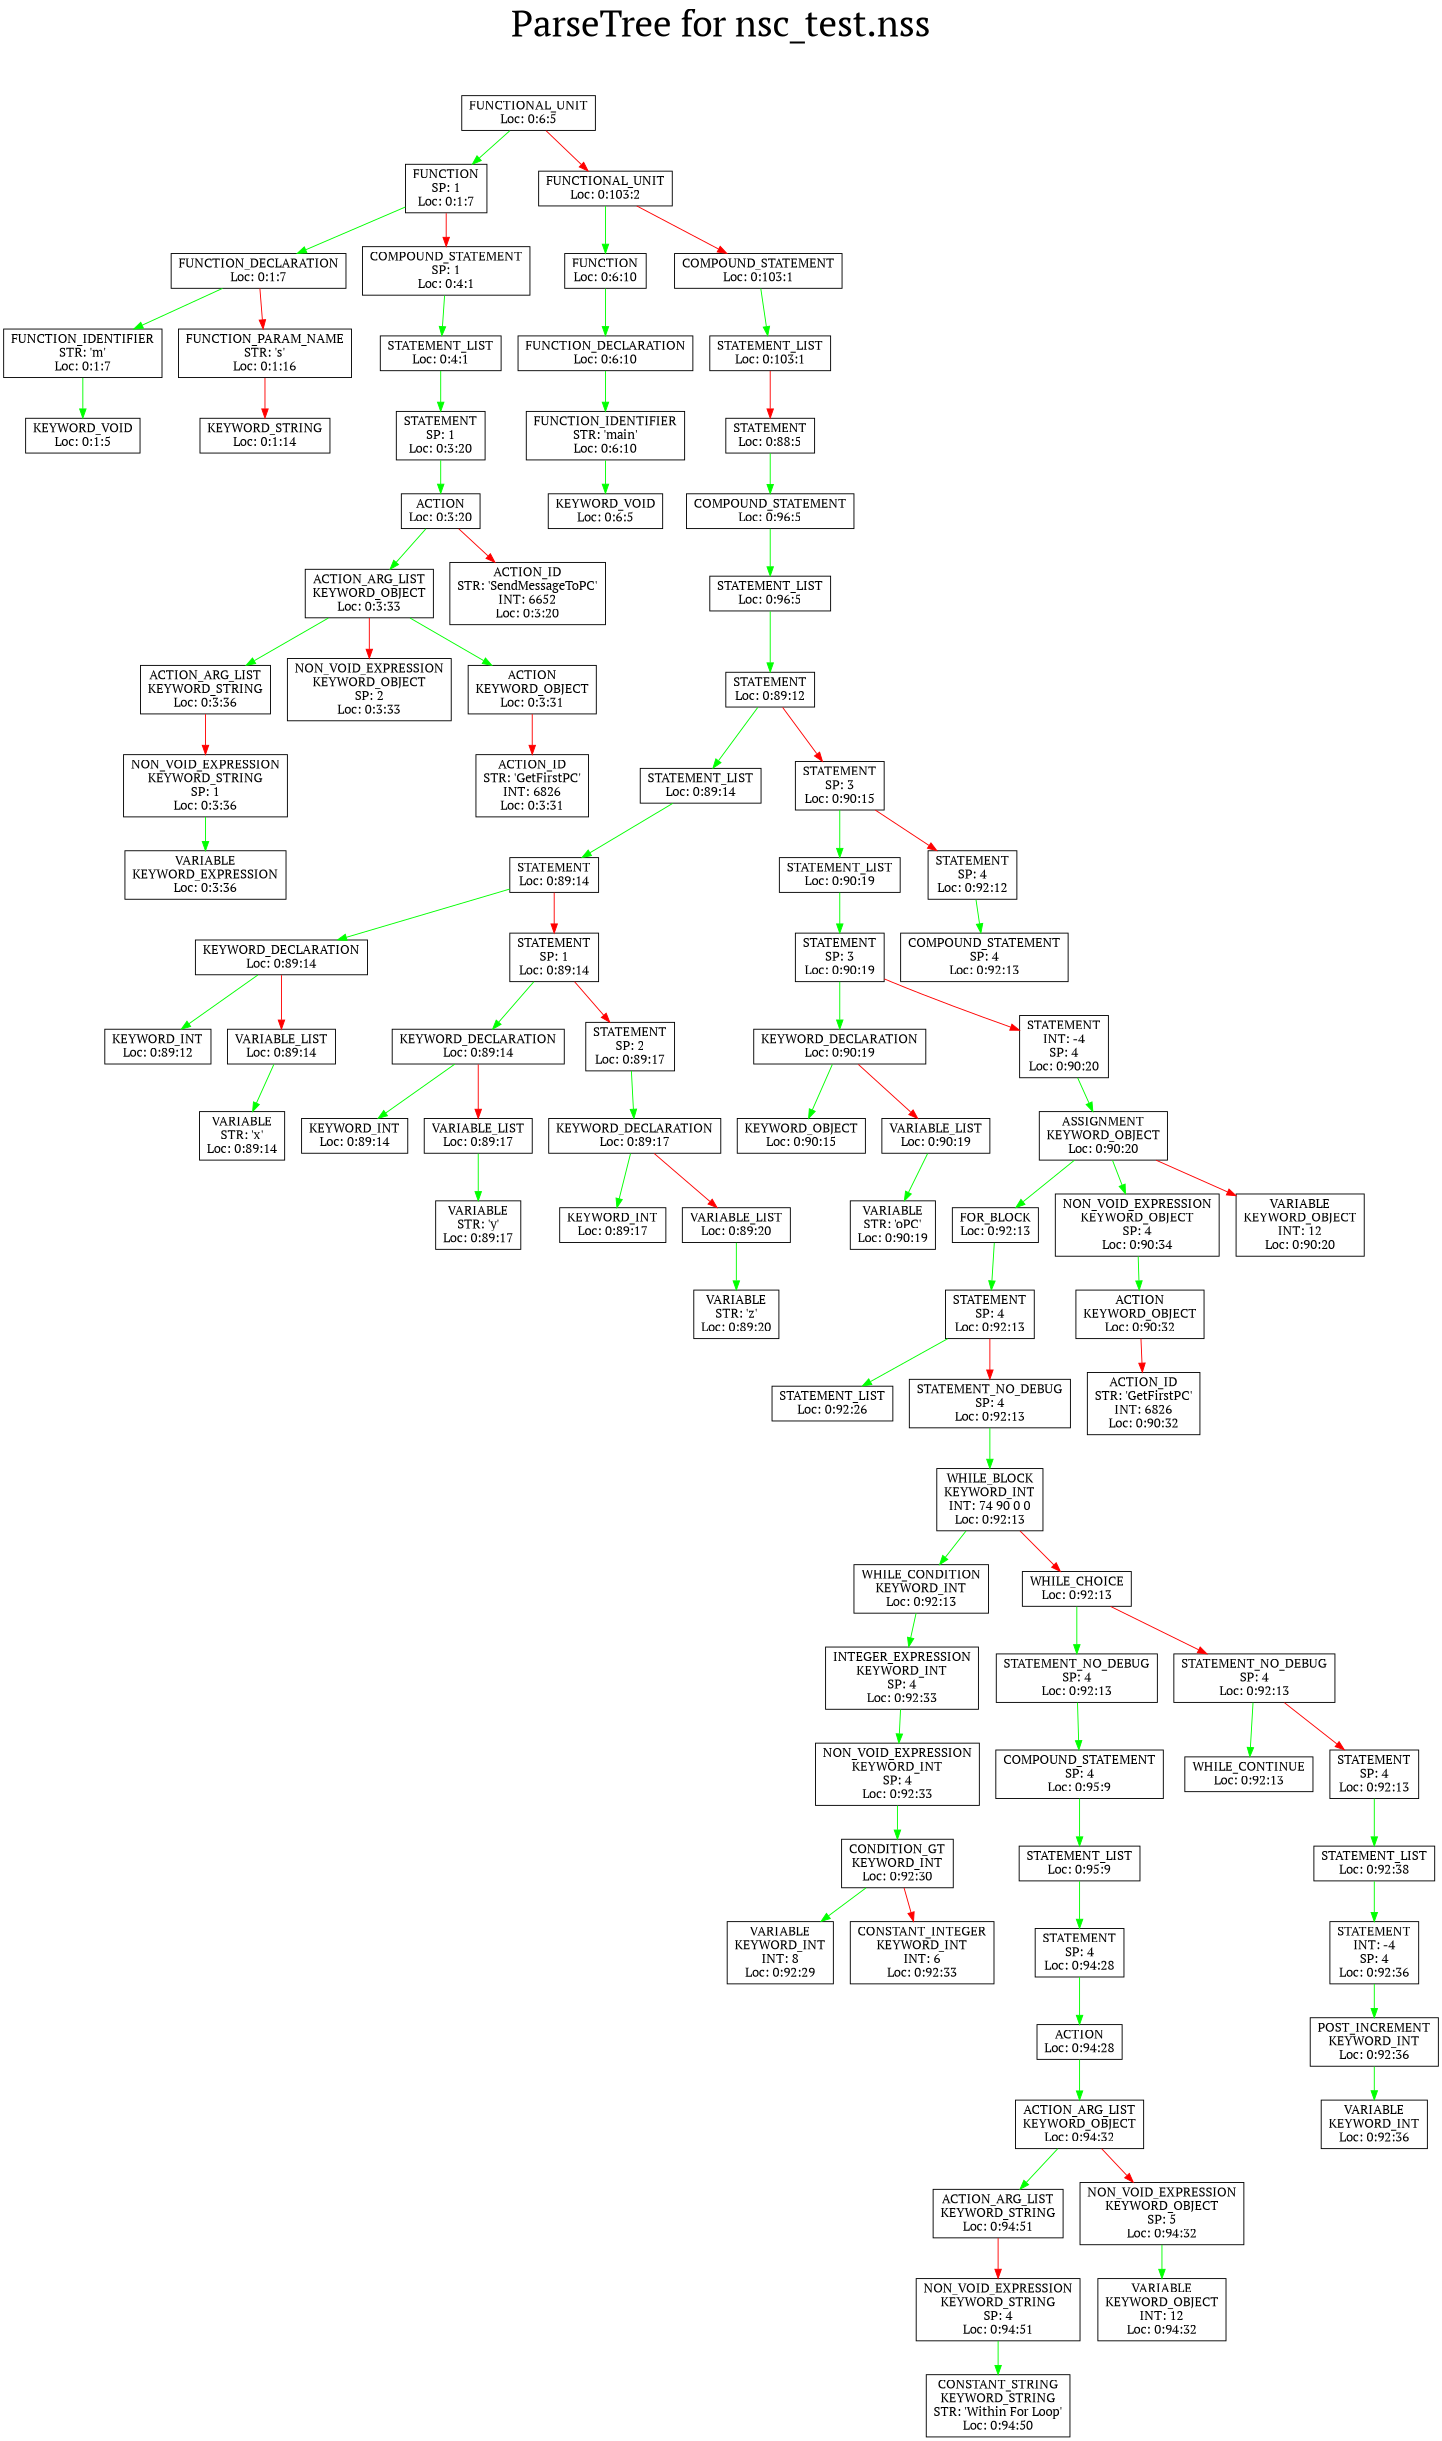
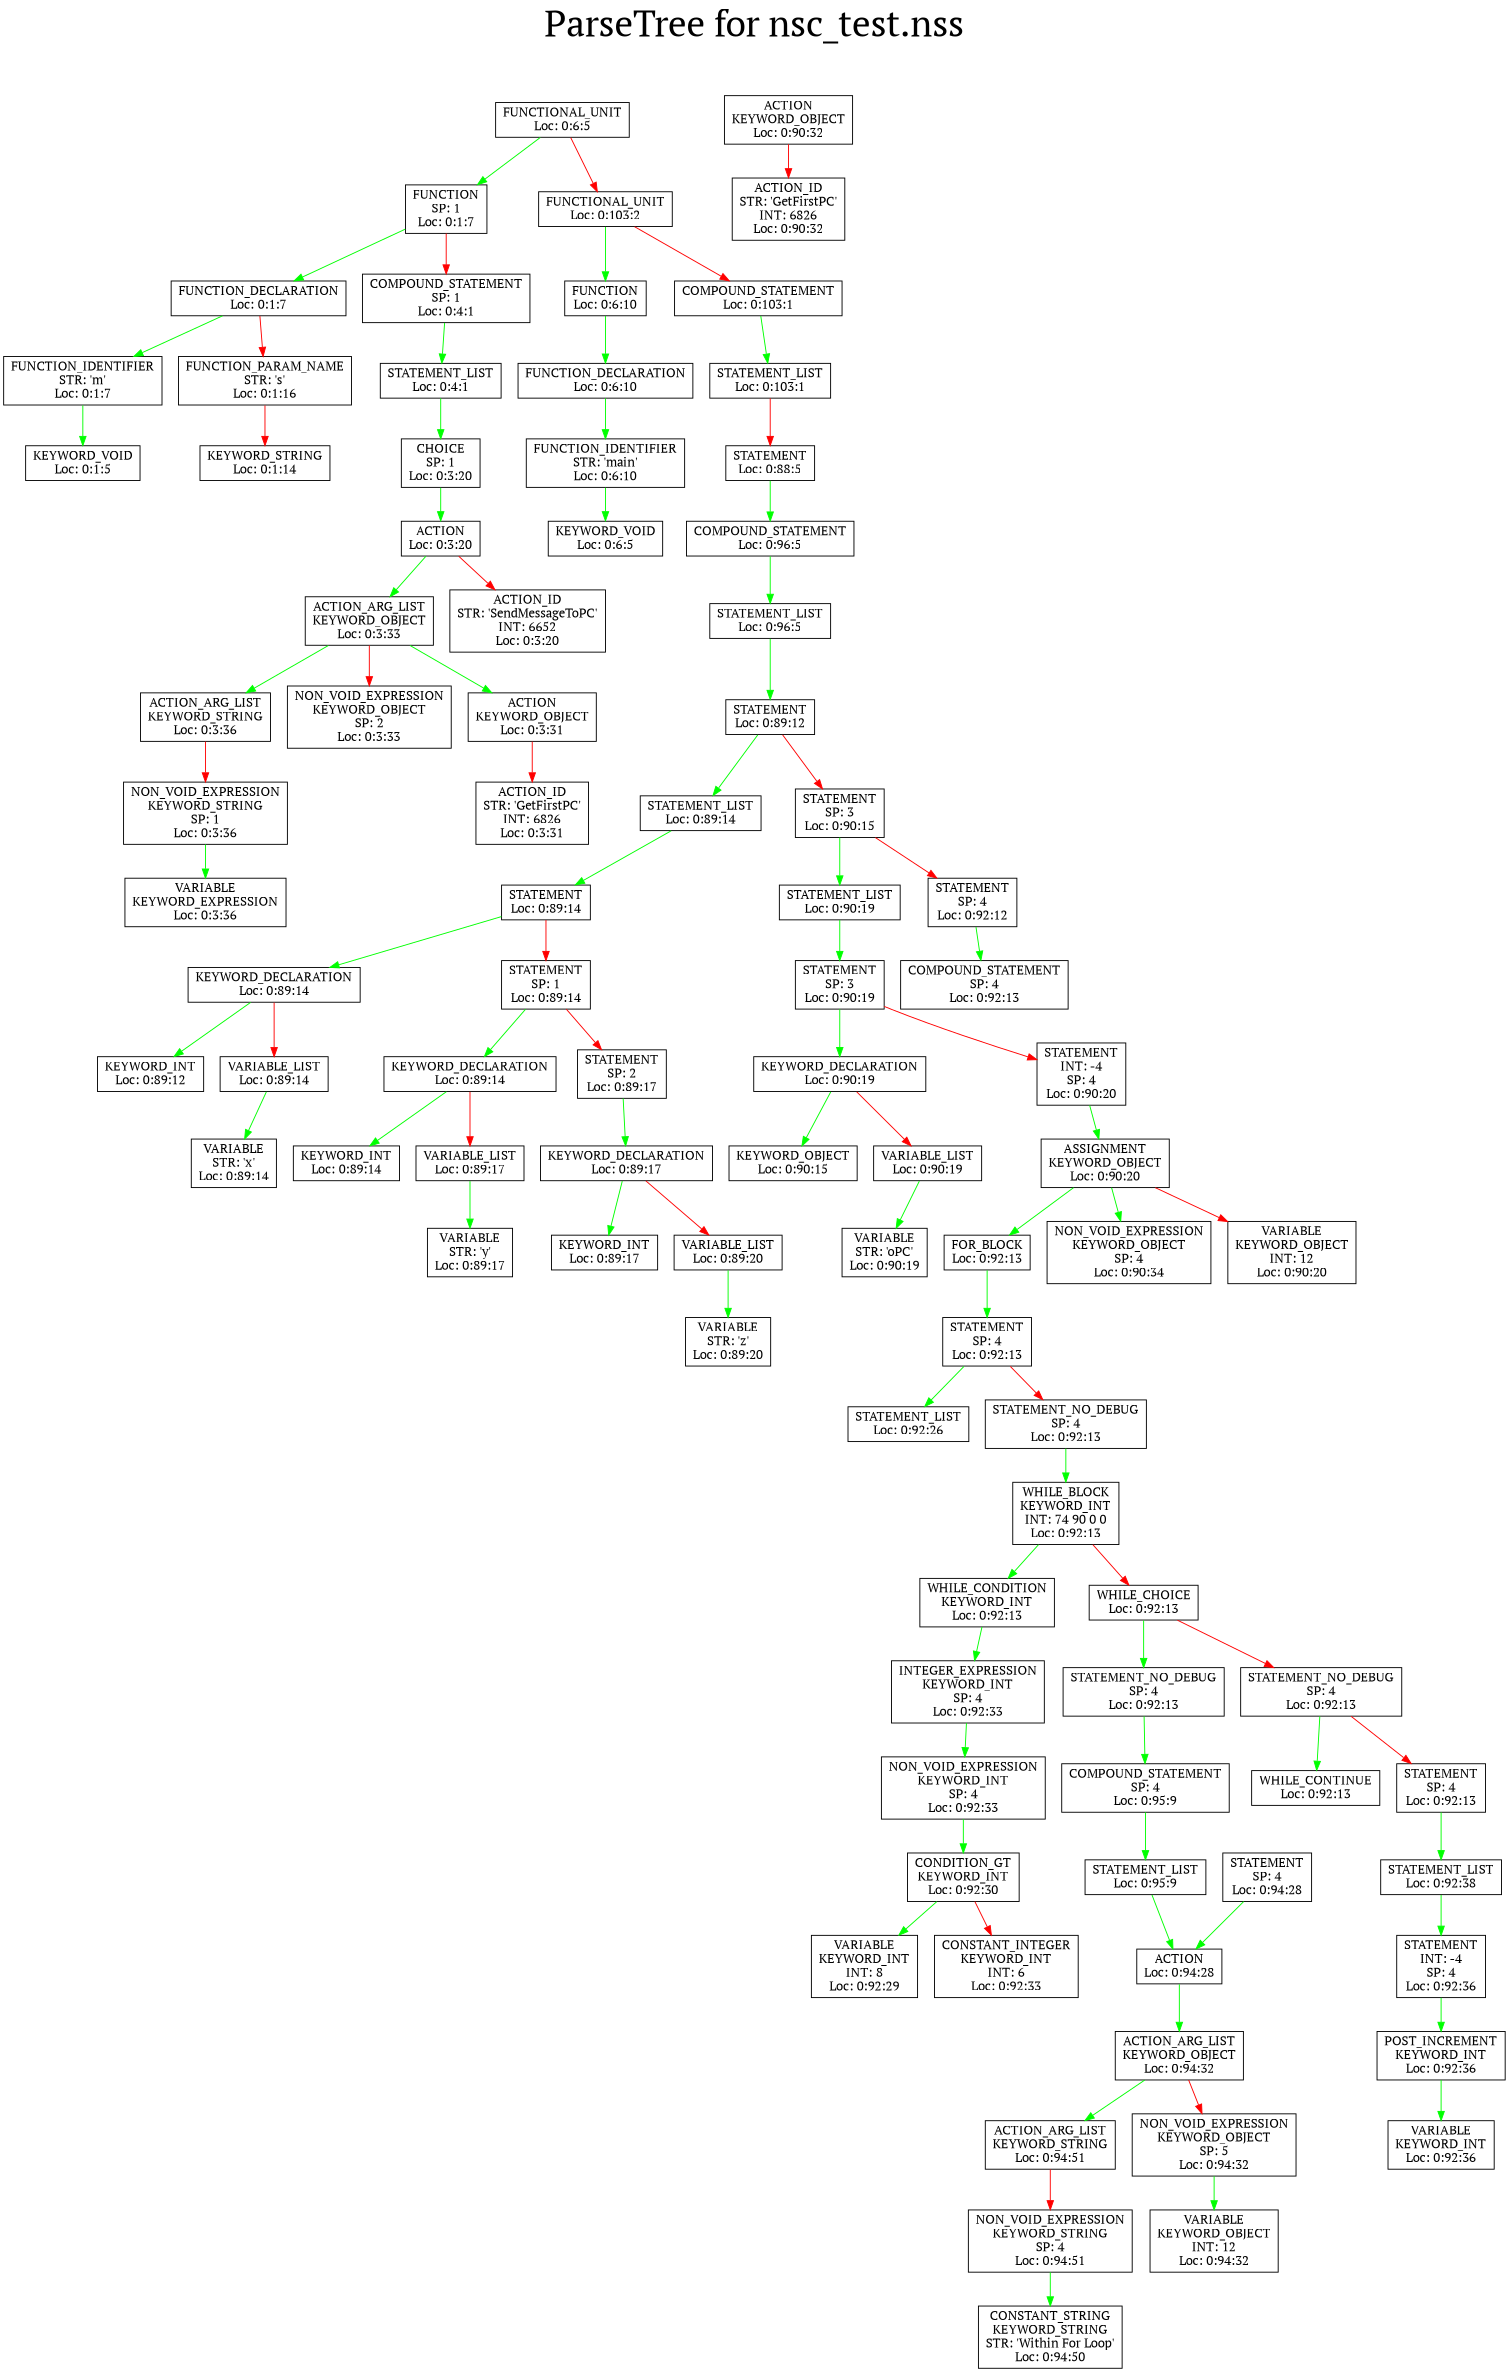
node "STATEMENT SP: 1 Loc: 0:3:20": label "STATEMENT SP: 1 Loc: 0:3:20" -> "CHOICE SP: 1 Loc: 0:3:20"
edge "NON_VOID_EXPRESSION KEYWORD_OBJECT SP: 4 Loc: 0:90:34" -> "ACTION KEYWORD_OBJECT Loc: 0:90:32": removed
edge "STATEMENT_LIST Loc: 0:95:9" -> "STATEMENT SP: 4 Loc: 0:94:28": now "STATEMENT_LIST Loc: 0:95:9" -> "ACTION Loc: 0:94:28"
